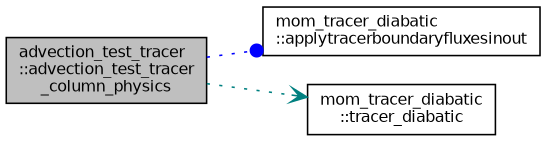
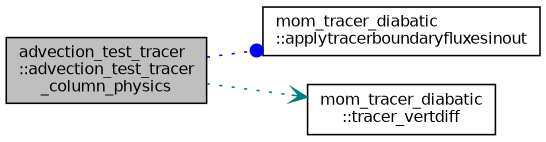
node "mom_tracer_diabatic ::tracer_diabatic": label "mom_tracer_diabatic ::tracer_diabatic" -> "mom_tracer_diabatic ::tracer_vertdiff"
